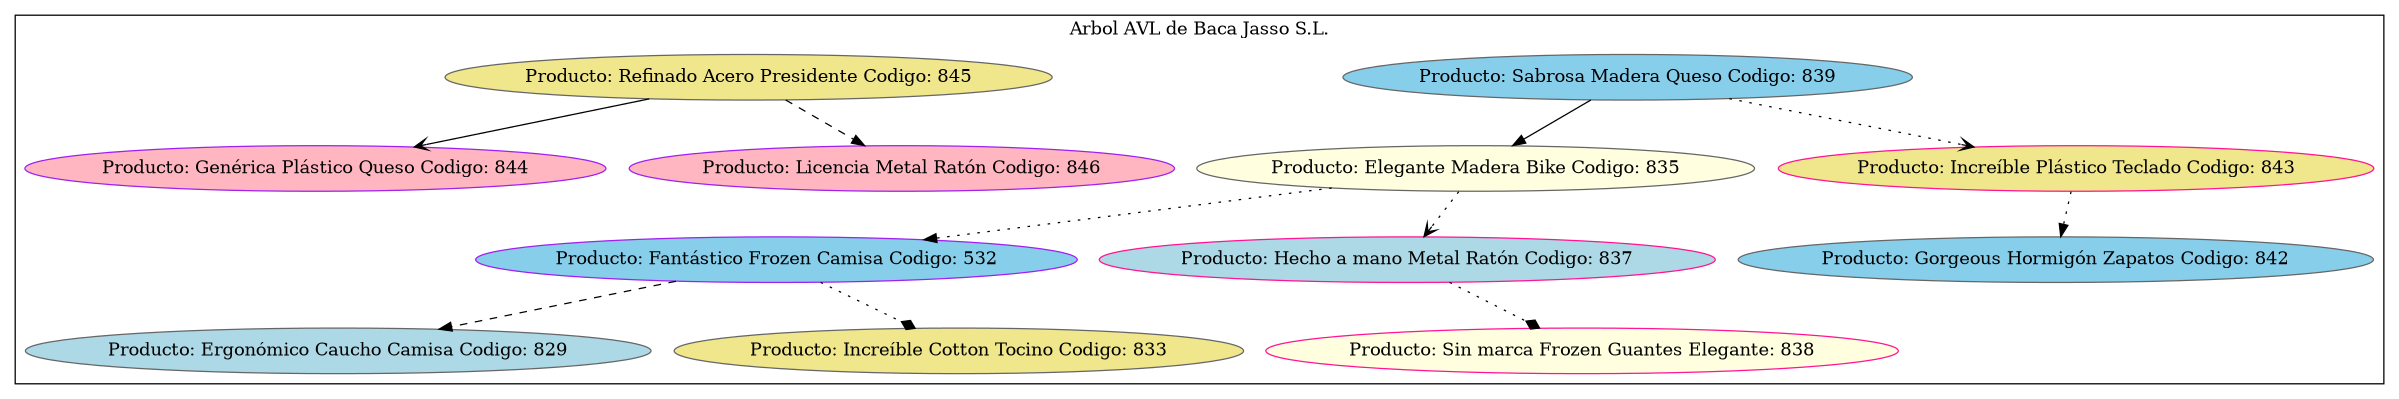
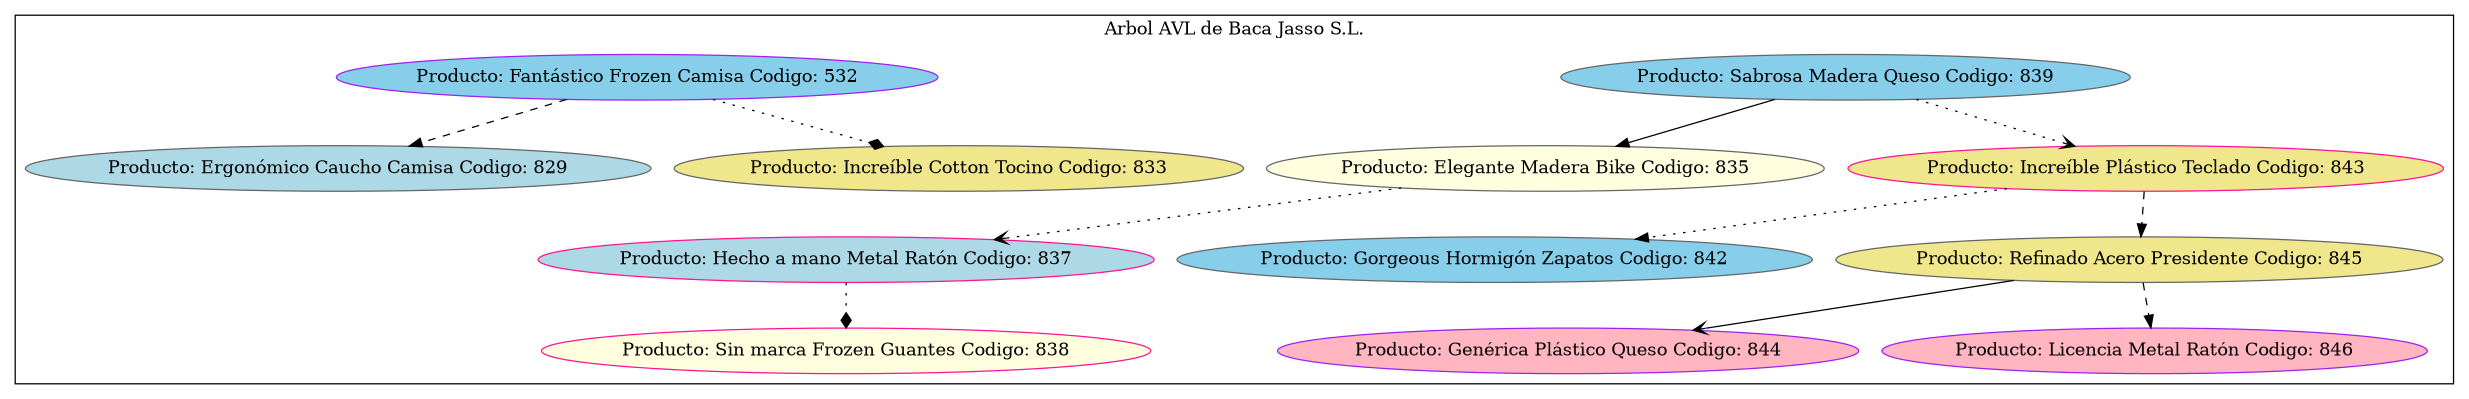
edge "Producto: Increíble Plástico Teclado Codigo: 843" -> "Producto: Refinado Acero Presidente Codigo: 845": added
edge "Producto: Elegante Madera Bike Codigo: 835" -> "Producto: Fantástico Frozen Camisa Codigo: 532": removed
node "Producto: Sin marca Frozen Guantes Elegante: 838": label "Producto: Sin marca Frozen Guantes Elegante: 838" -> "Producto: Sin marca Frozen Guantes Codigo: 838"
